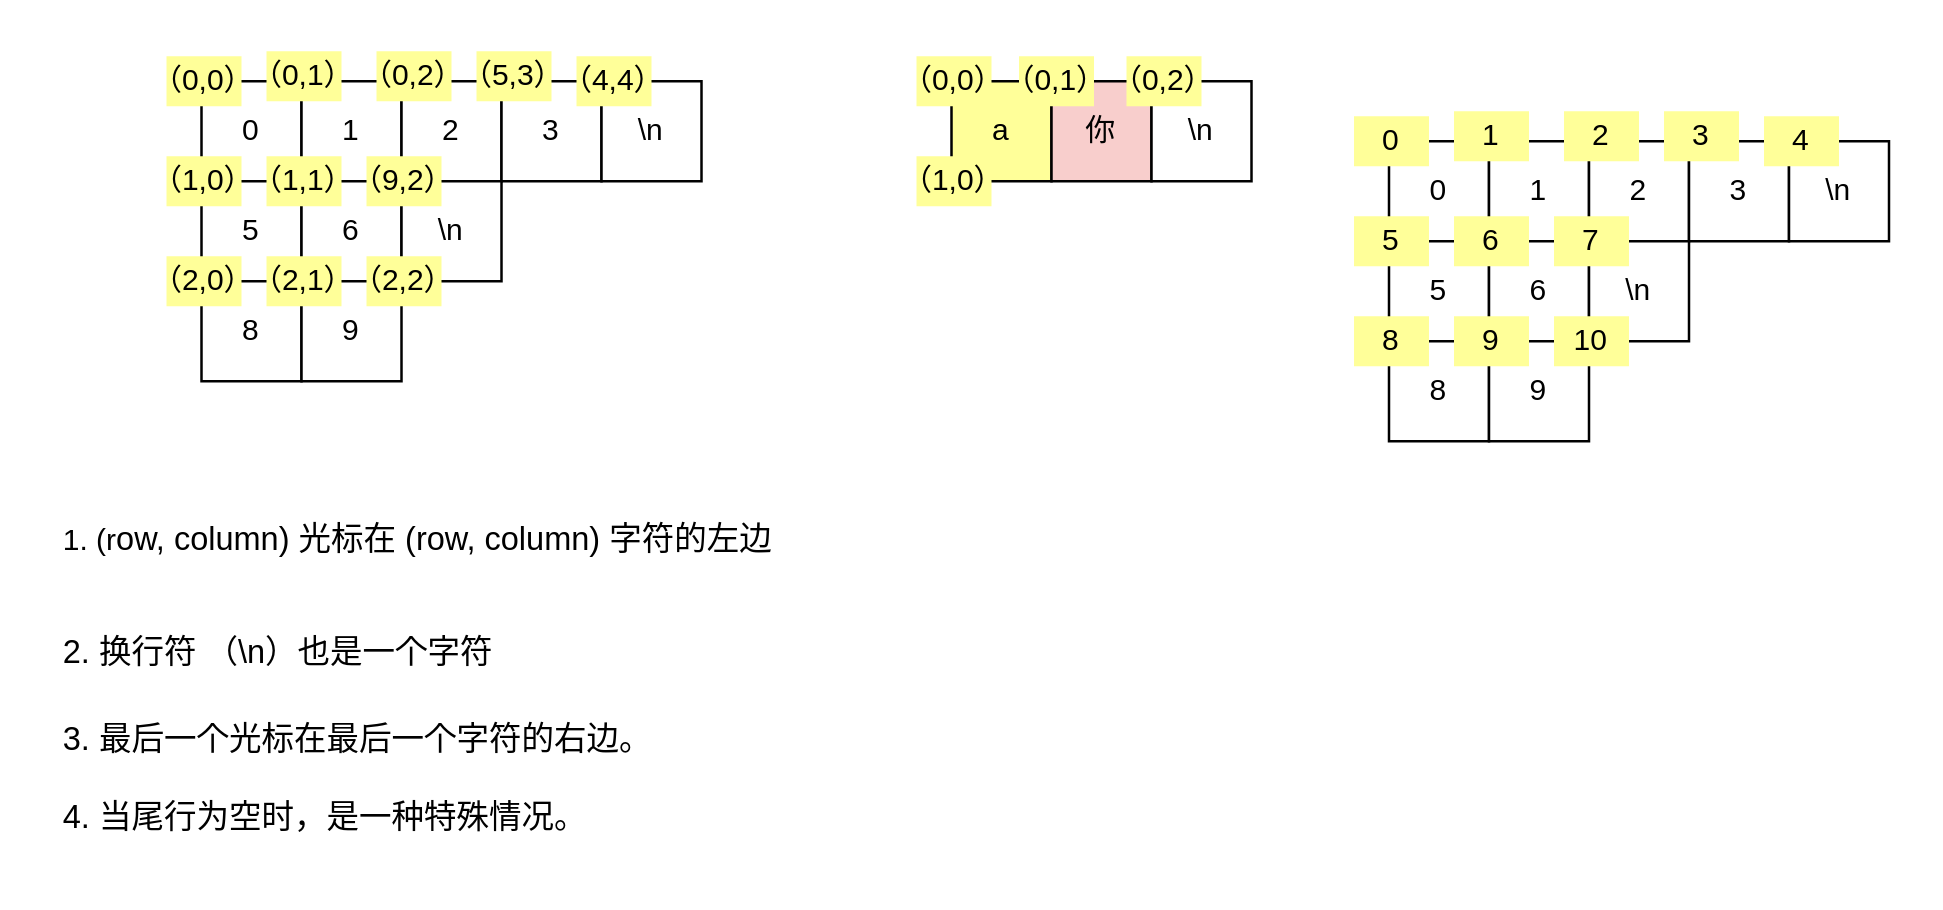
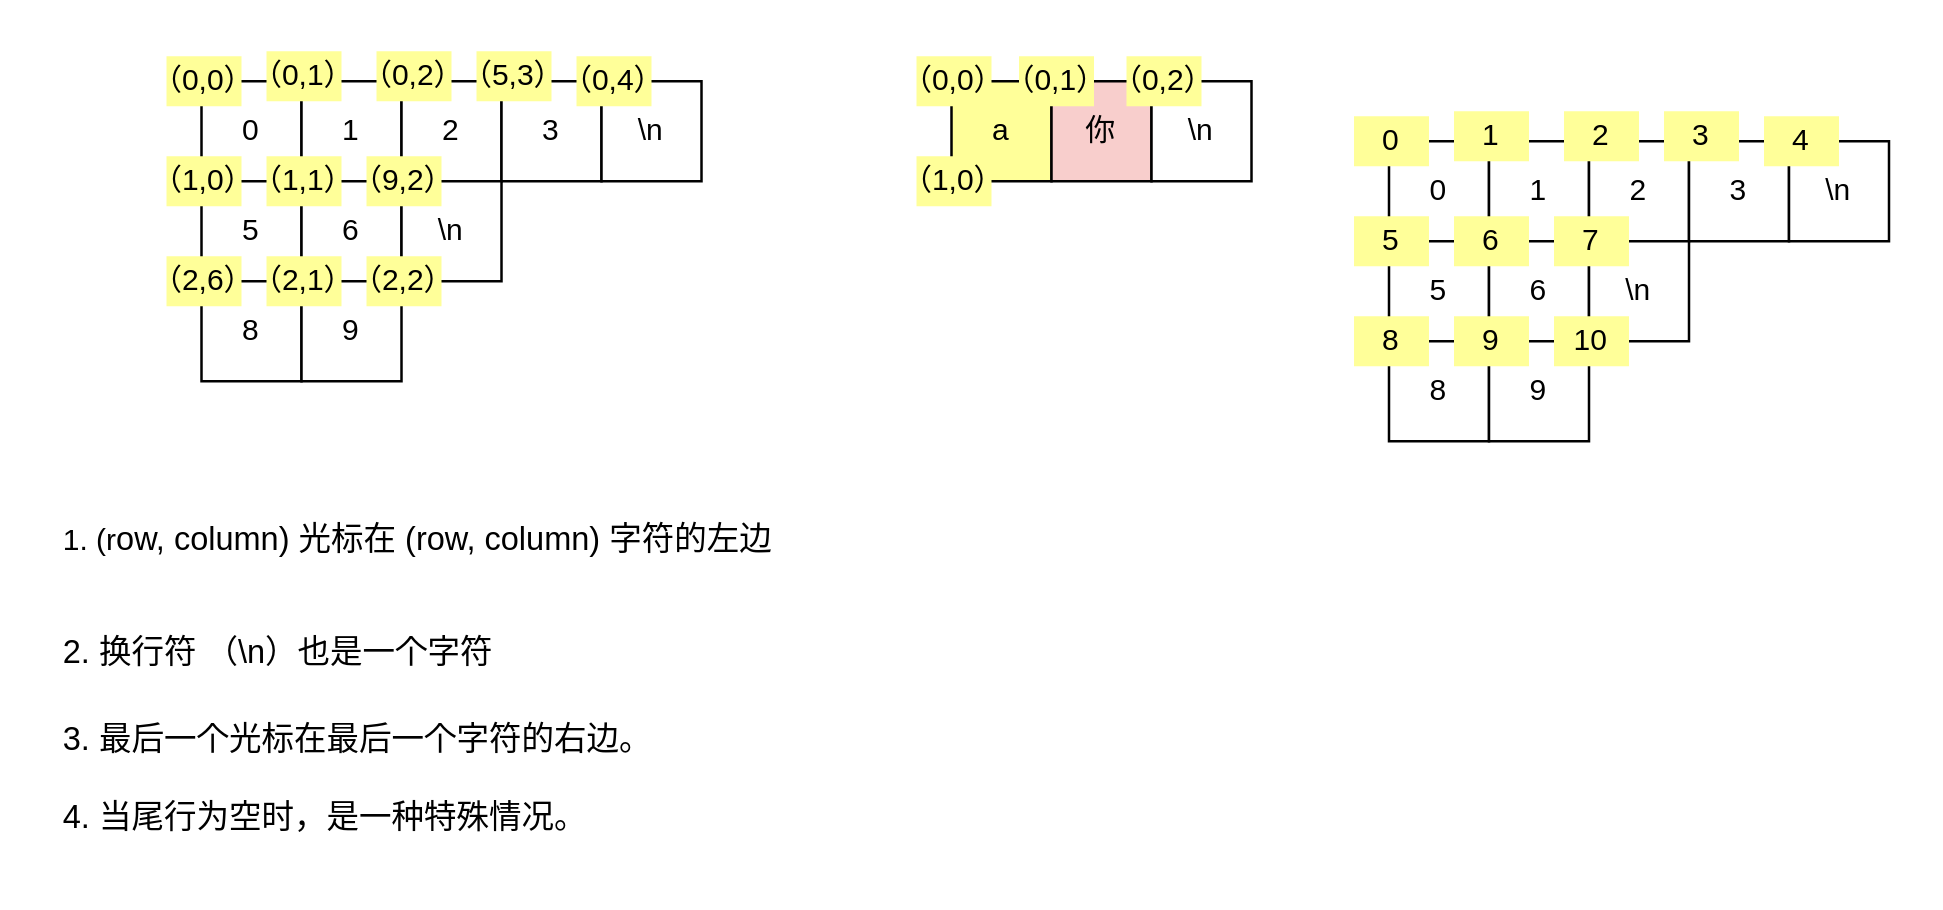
node "（4,4）": label "（4,4）" -> "（0,4）"
node "（2,0）": label "（2,0）" -> "（2,6）"
